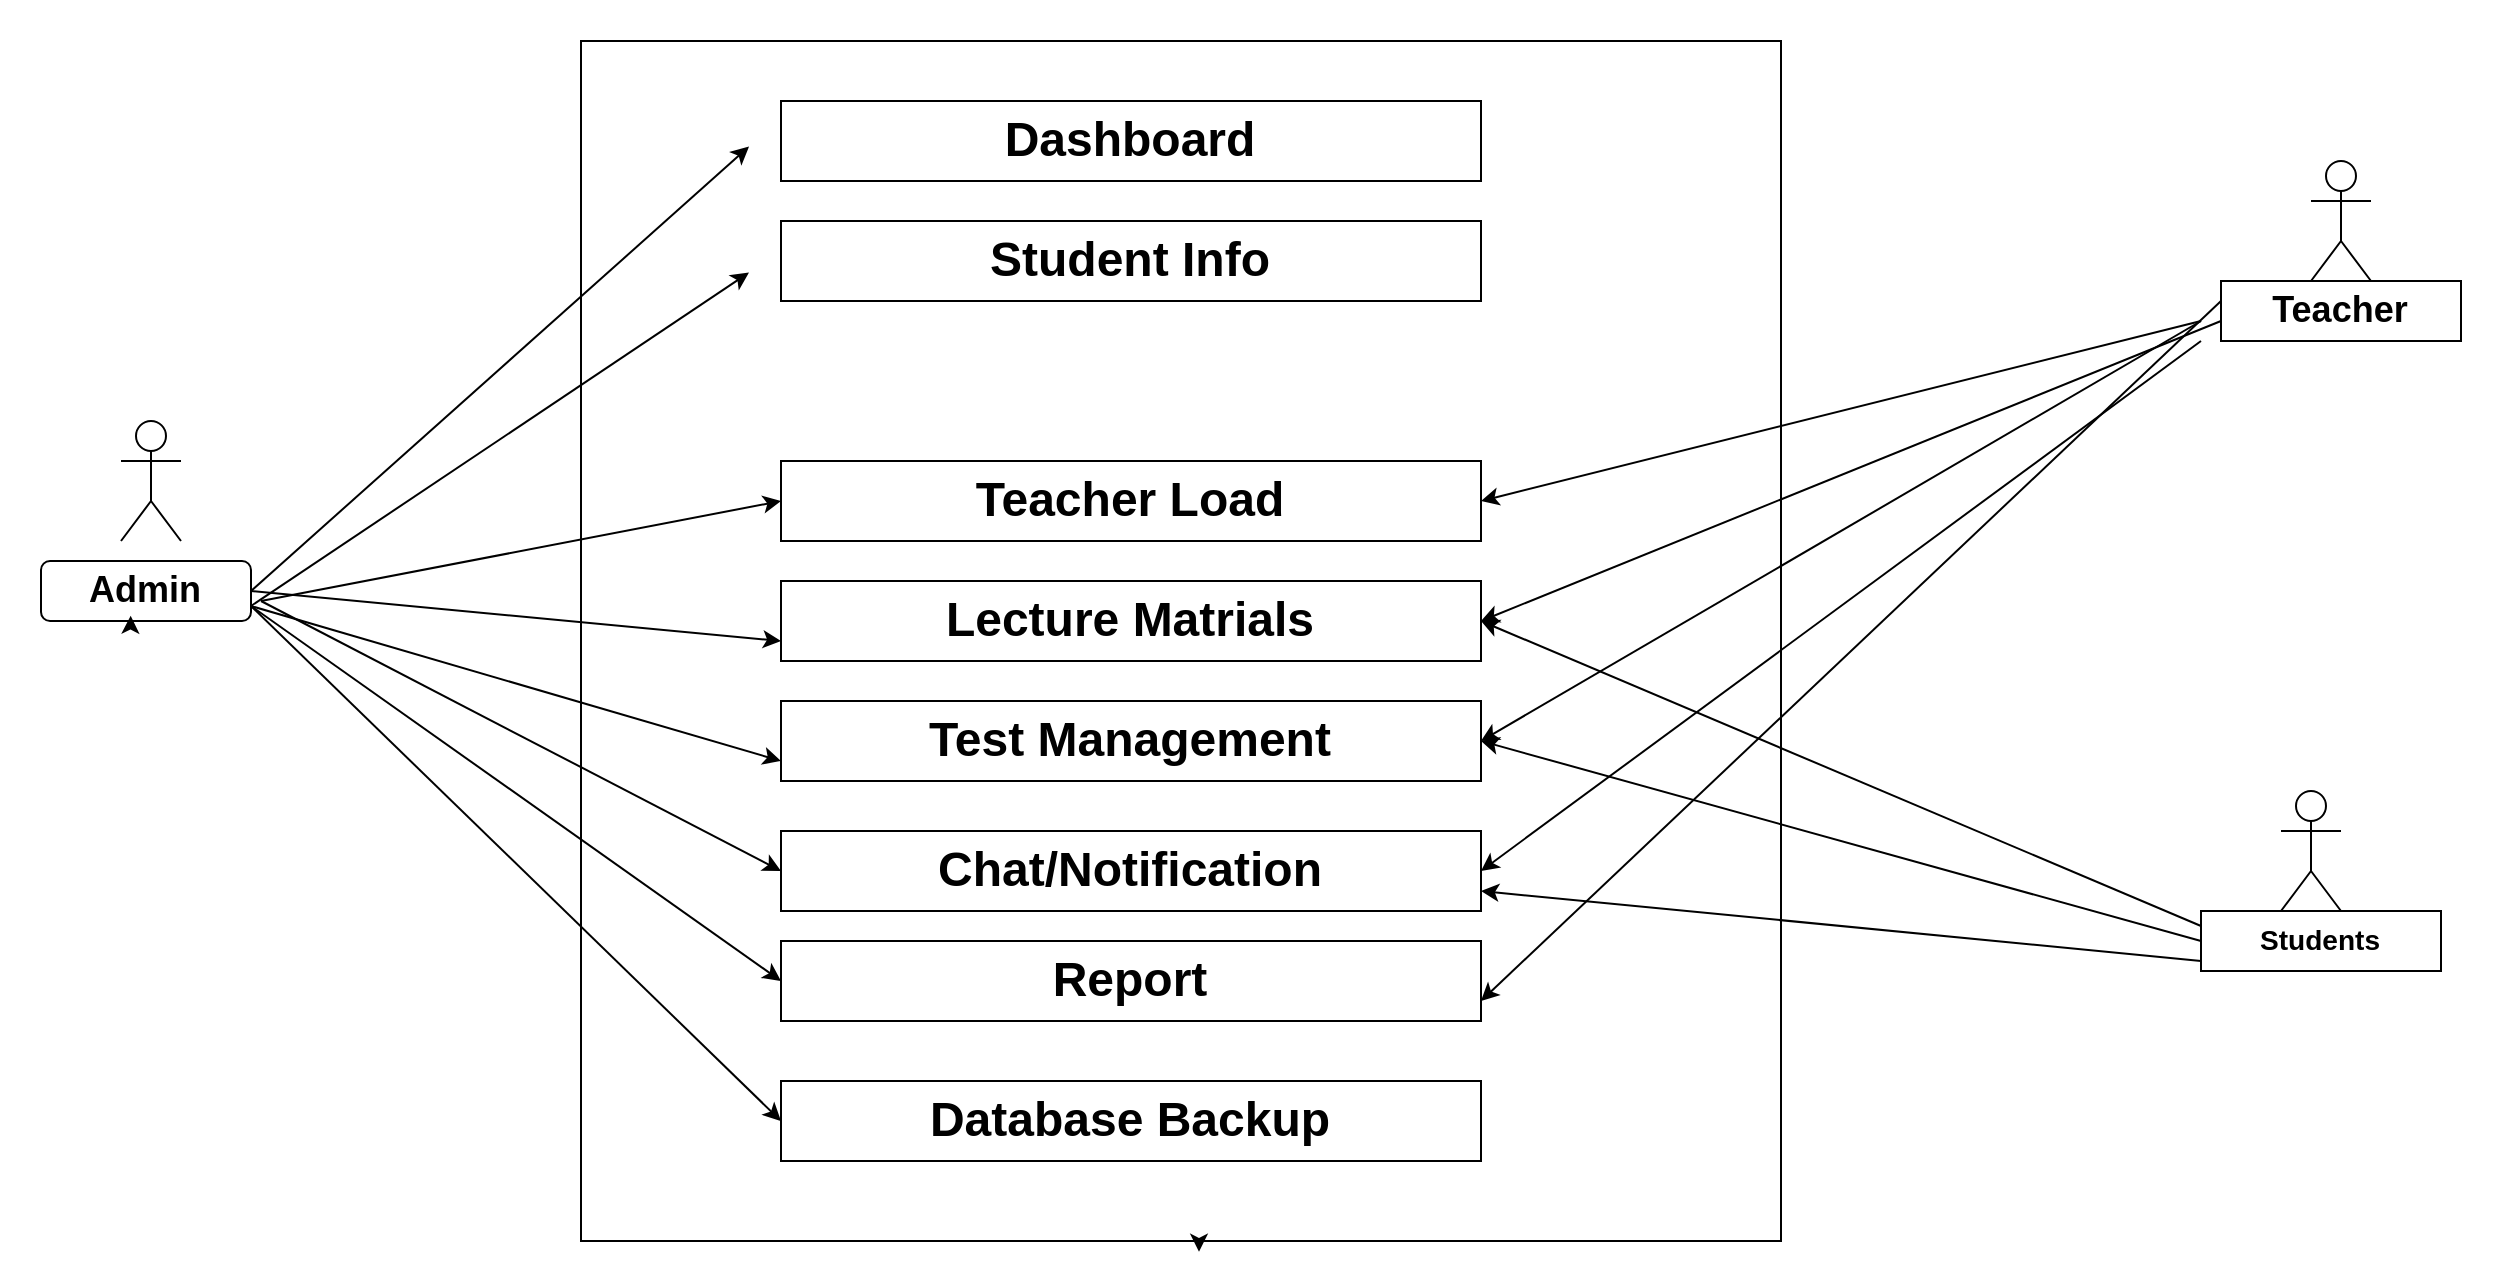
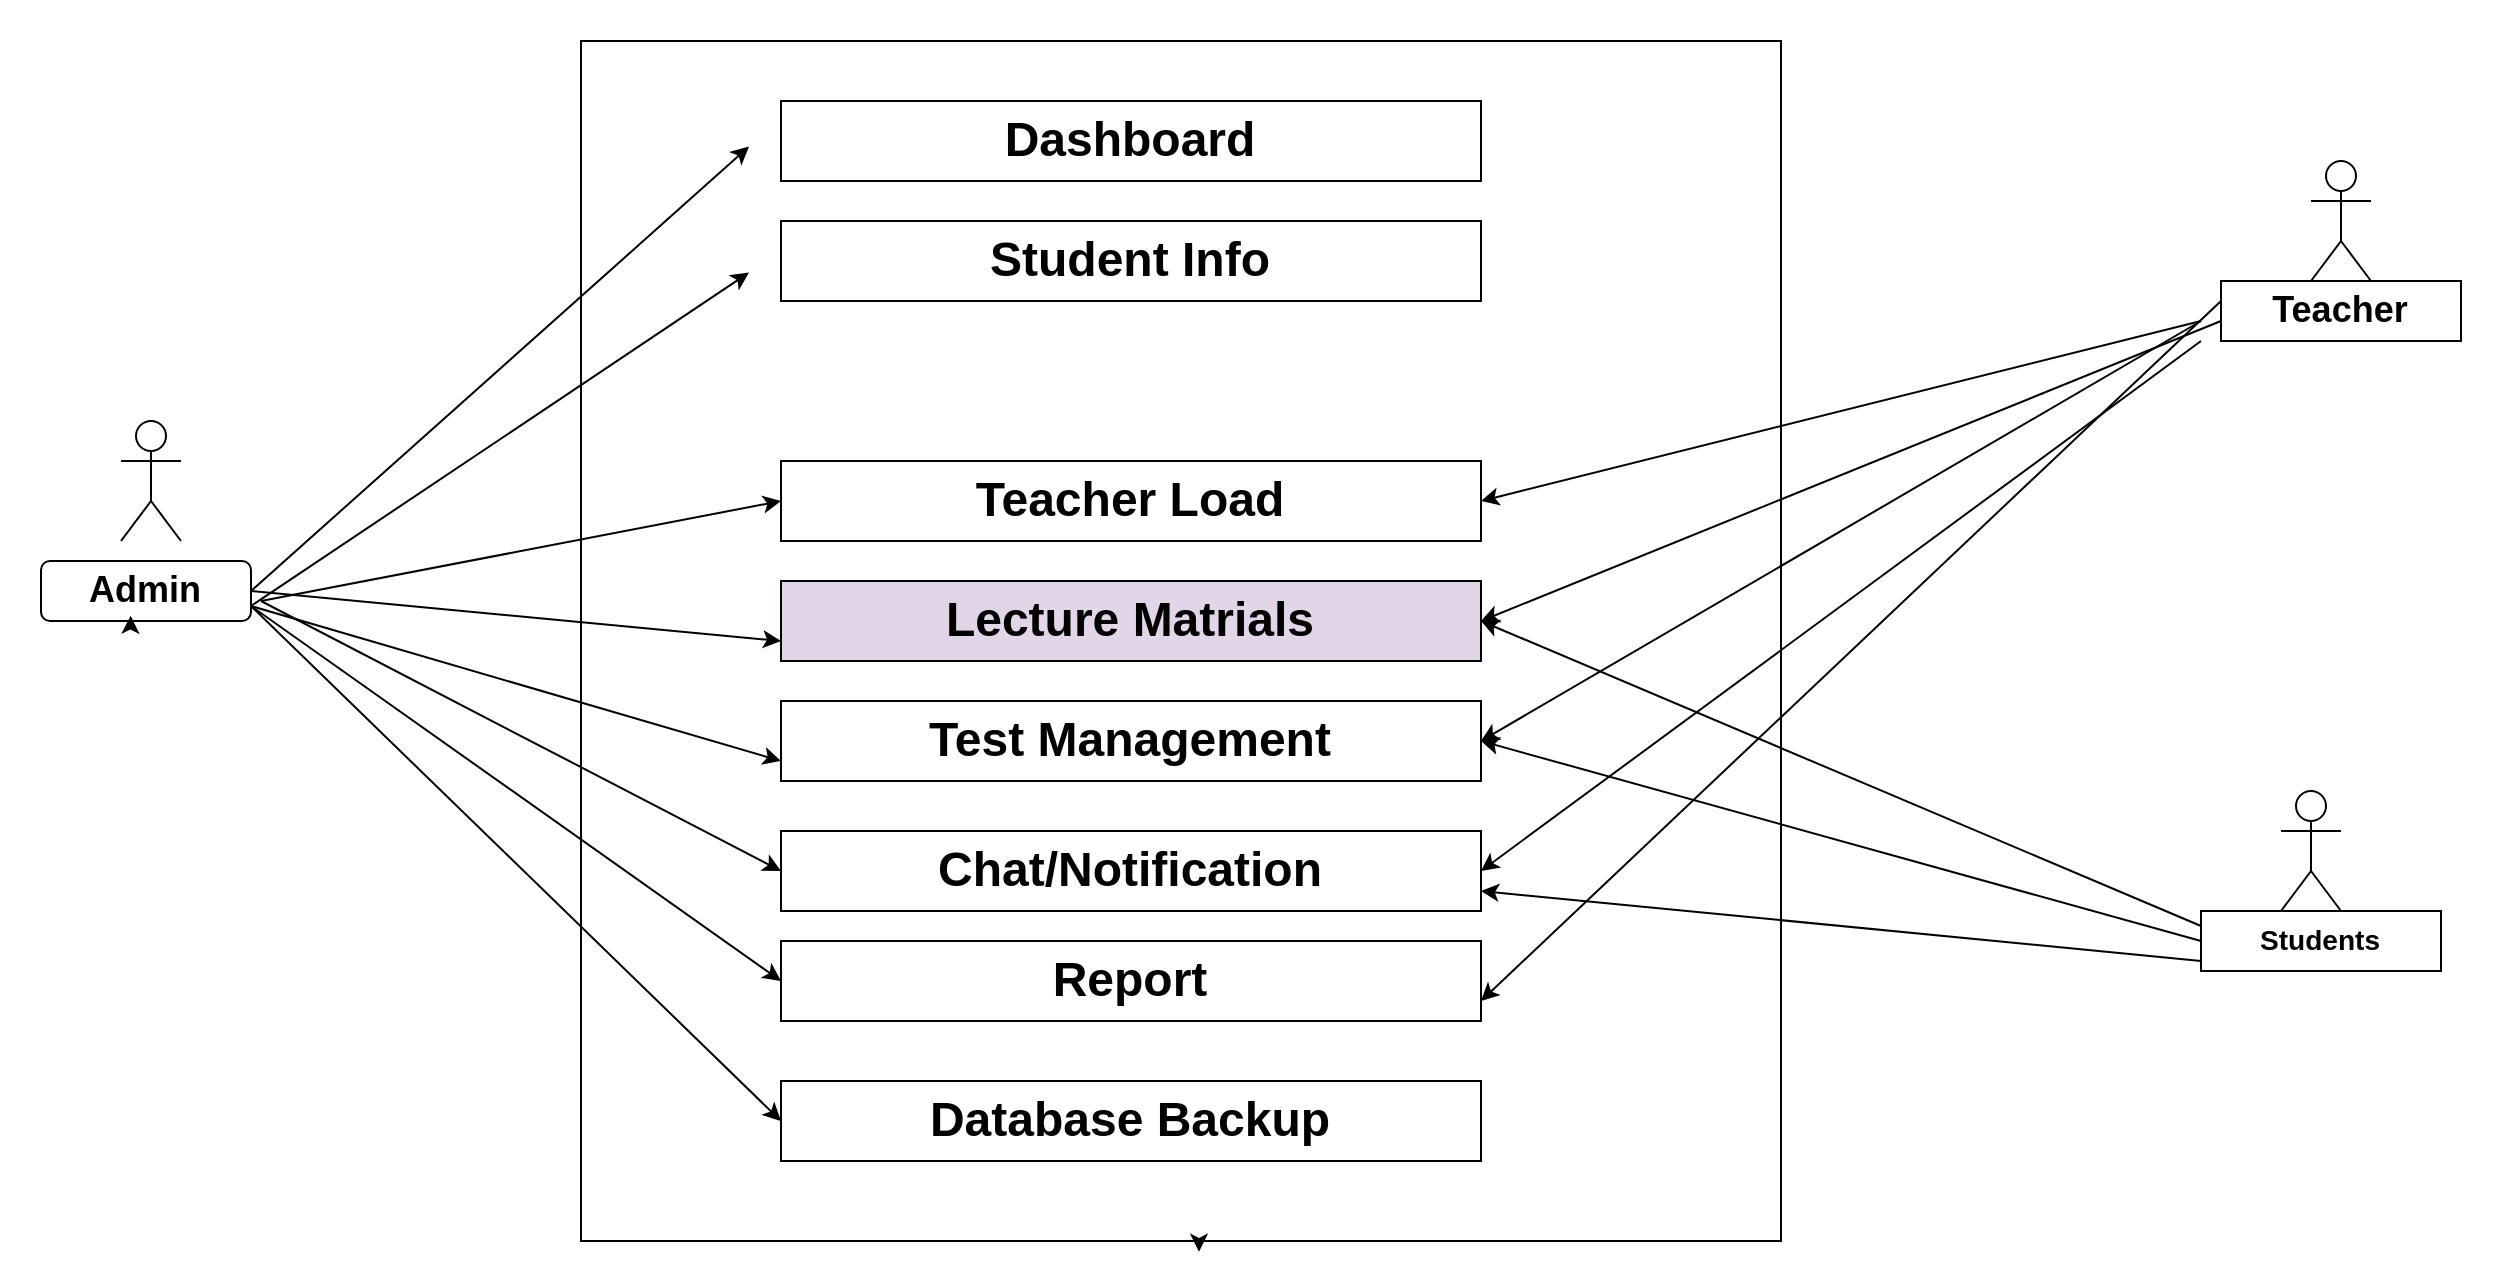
node "Lecture Matrials": fillcolor #ffffff -> #e1d5e7
